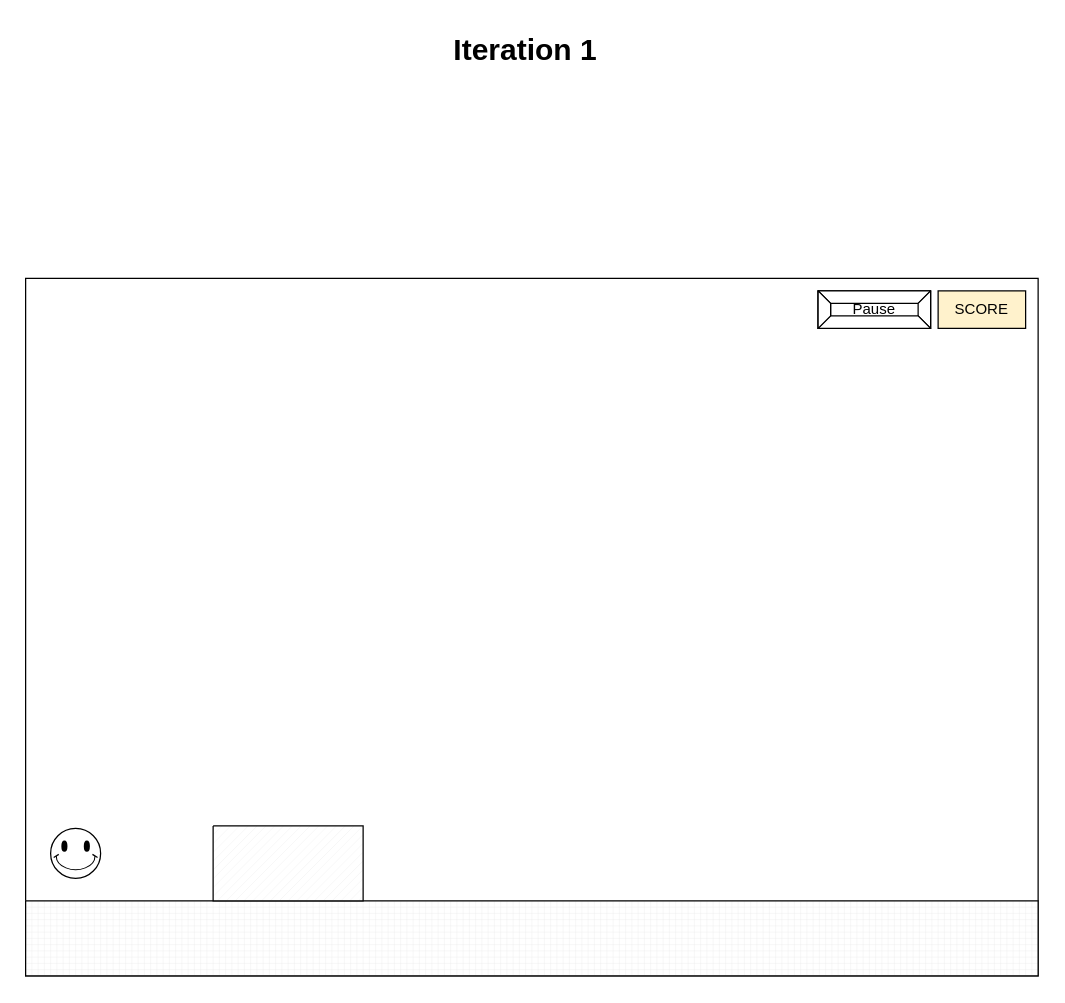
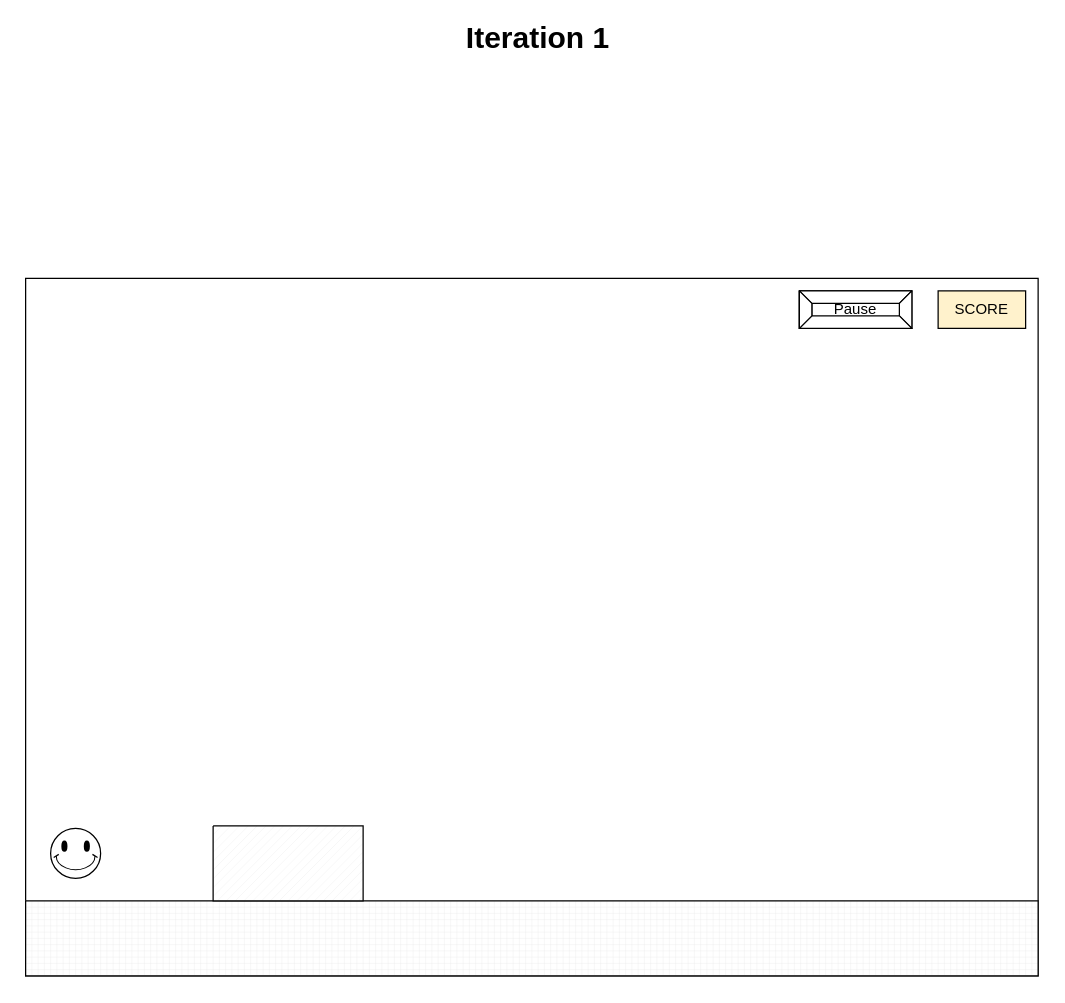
node "Iteration 1": moved (526, 51) -> (538, 38)
node "Pause": moved (874, 309) -> (856, 309)
